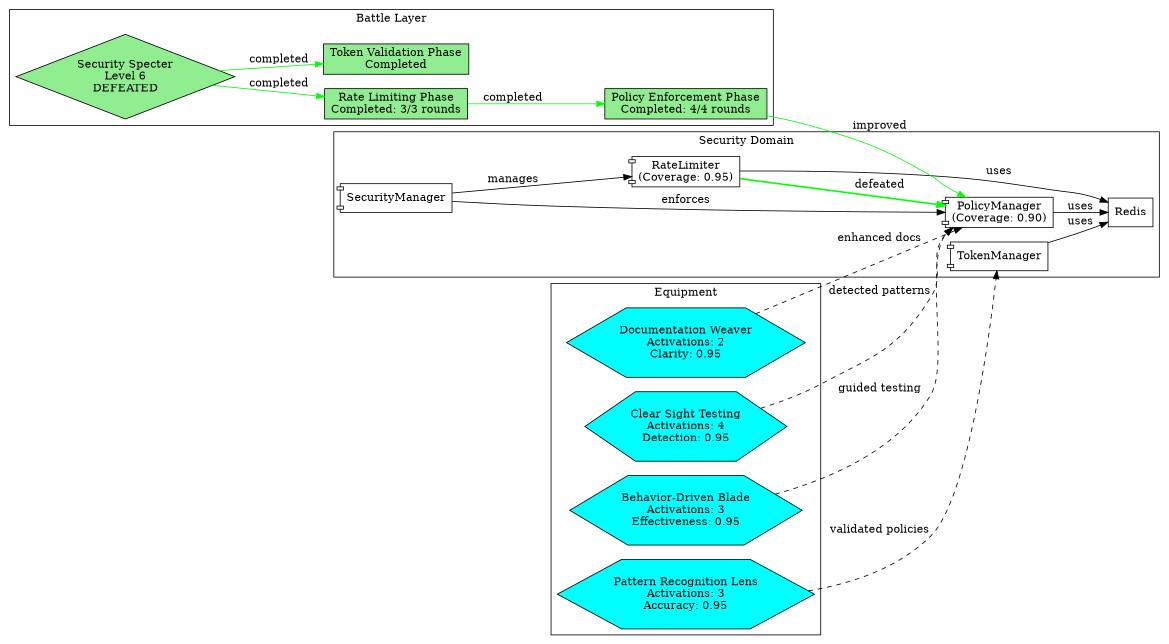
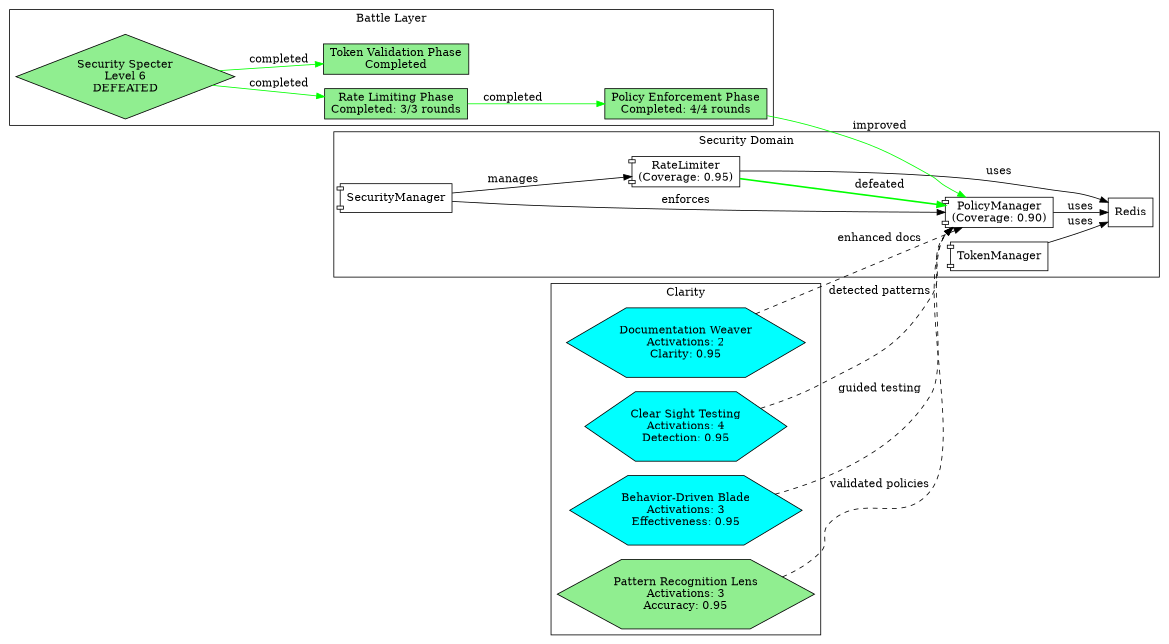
cluster "Equipment": label "Equipment" -> "Clarity"
edge "Pattern Recognition Lens Activations: 3 Accuracy: 0.95" -> "TokenManager": now "Pattern Recognition Lens Activations: 3 Accuracy: 0.95" -> "PolicyManager (Coverage: 0.90)"
node "Pattern Recognition Lens Activations: 3 Accuracy: 0.95": fillcolor cyan -> lightgreen
